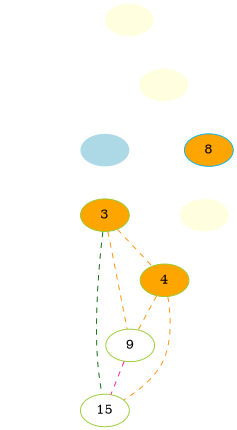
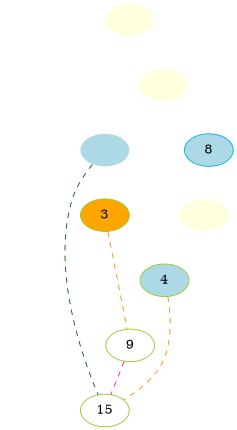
node "8": fillcolor orange -> lightblue
edge "3" -- "4": removed
node "4": fillcolor orange -> lightblue
edge "3" -- "15": now "2" -- "15"
edge "4" -- "9": removed
